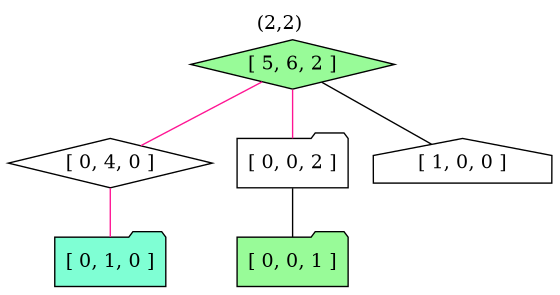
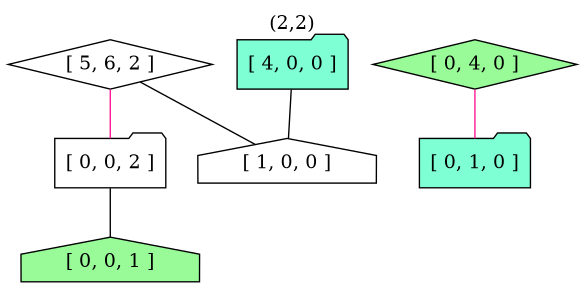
node "[ 4, 0, 0 ]": added
node "[ 5, 6, 2 ]": fillcolor palegreen -> white
edge "[ 5, 6, 2 ]" -- "[ 0, 4, 0 ]": removed
node "[ 0, 4, 0 ]": fillcolor white -> palegreen
node "[ 0, 0, 1 ]": shape folder -> house
